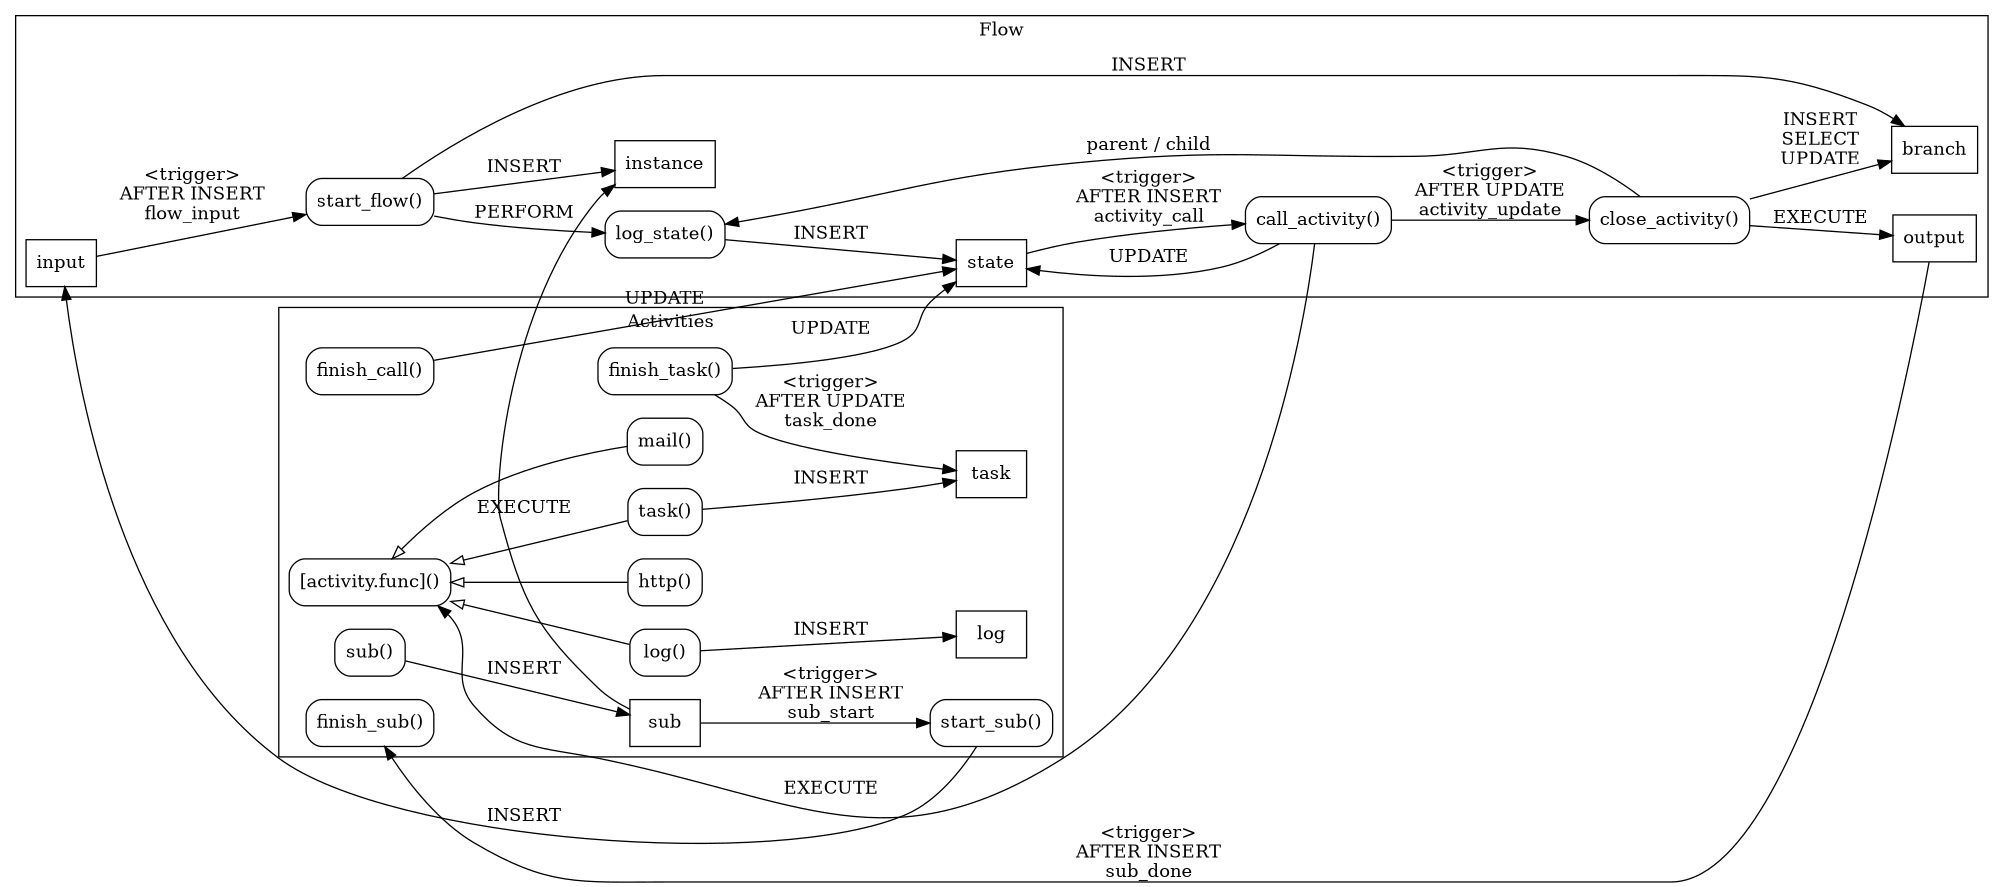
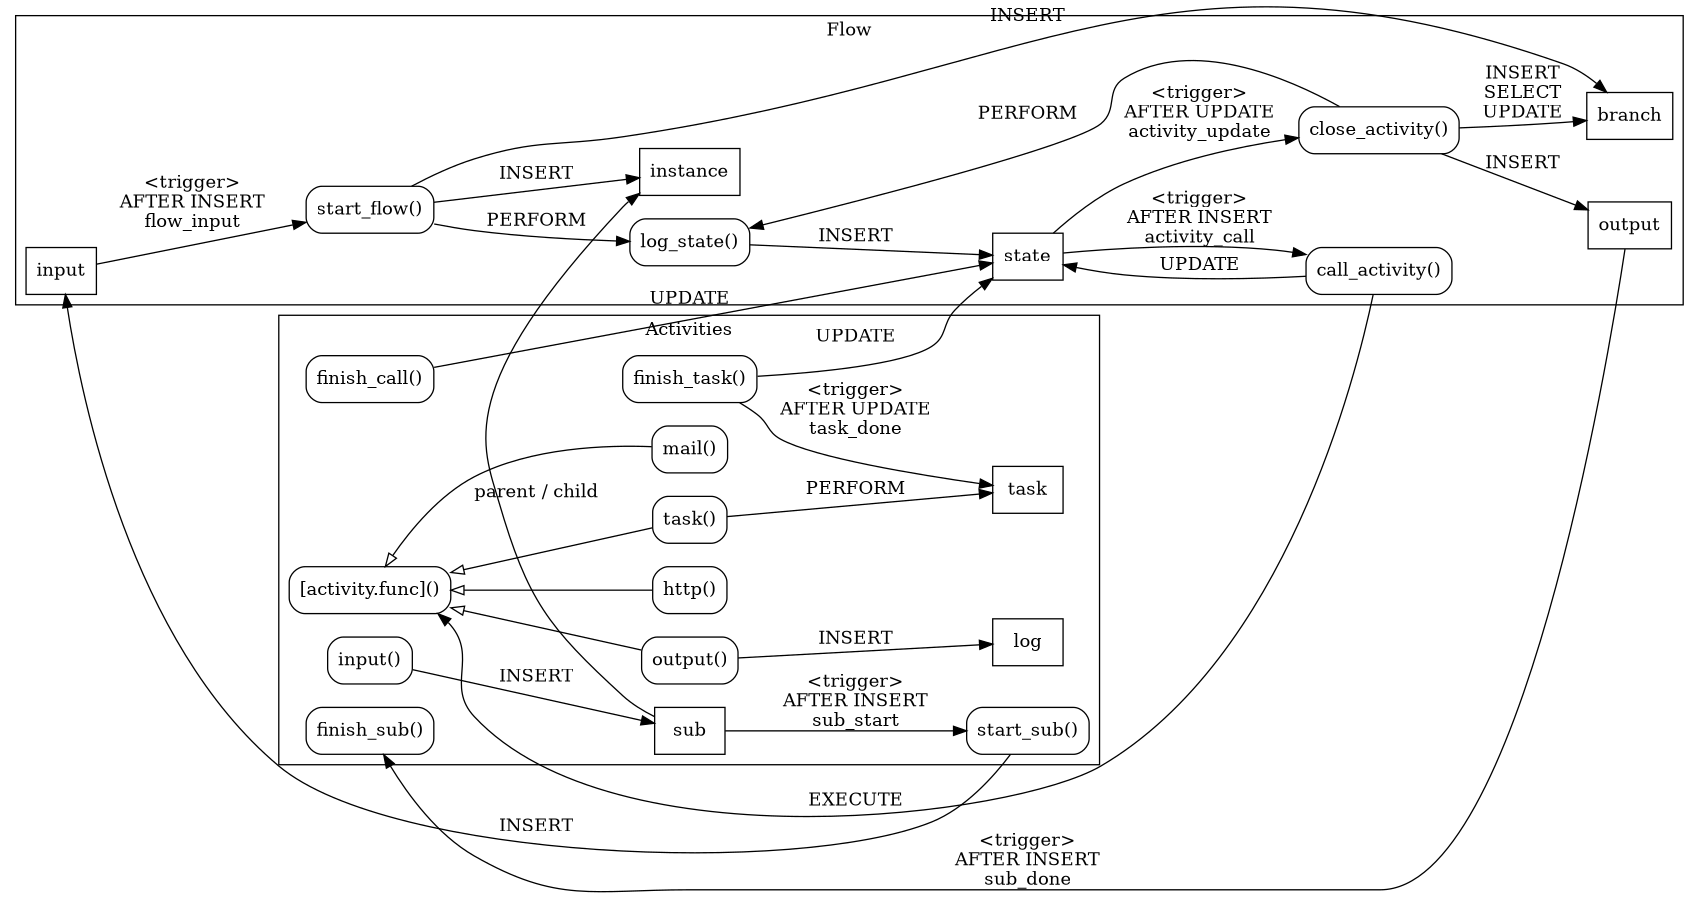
edge "close_activity()" -> "log_state()": label "parent / child" -> "PERFORM"
edge "close_activity()" -> "output": label "EXECUTE" -> "INSERT"
edge "call_activity()" -> "close_activity()": now "state" -> "close_activity()"
edge "task()" -> "task": label "INSERT" -> "PERFORM"
edge "sub" -> "instance": label "EXECUTE" -> "parent / child"
node "sub()": label "sub()" -> "input()"
node "log()": label "log()" -> "output()"
